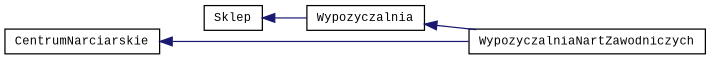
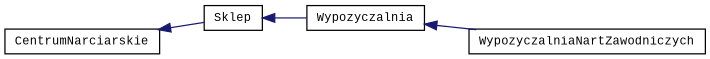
edge "WypozyczalniaNartZawodniczych" -> "CentrumNarciarskie": now "Sklep" -> "CentrumNarciarskie"
